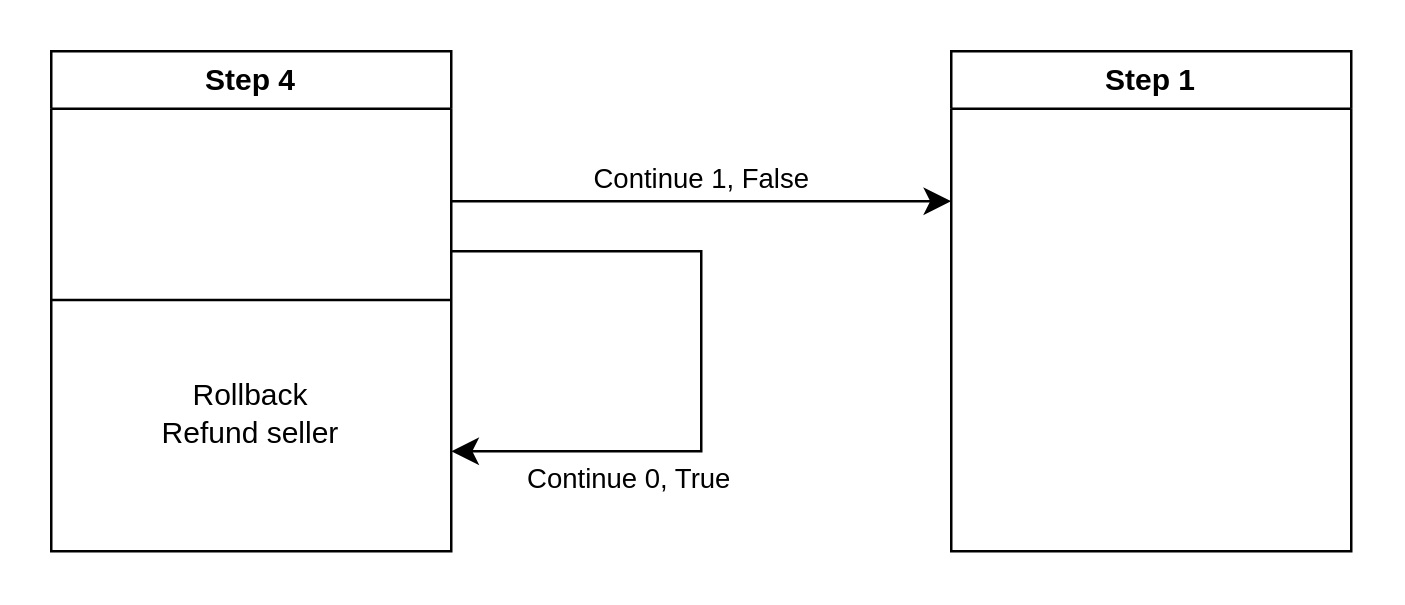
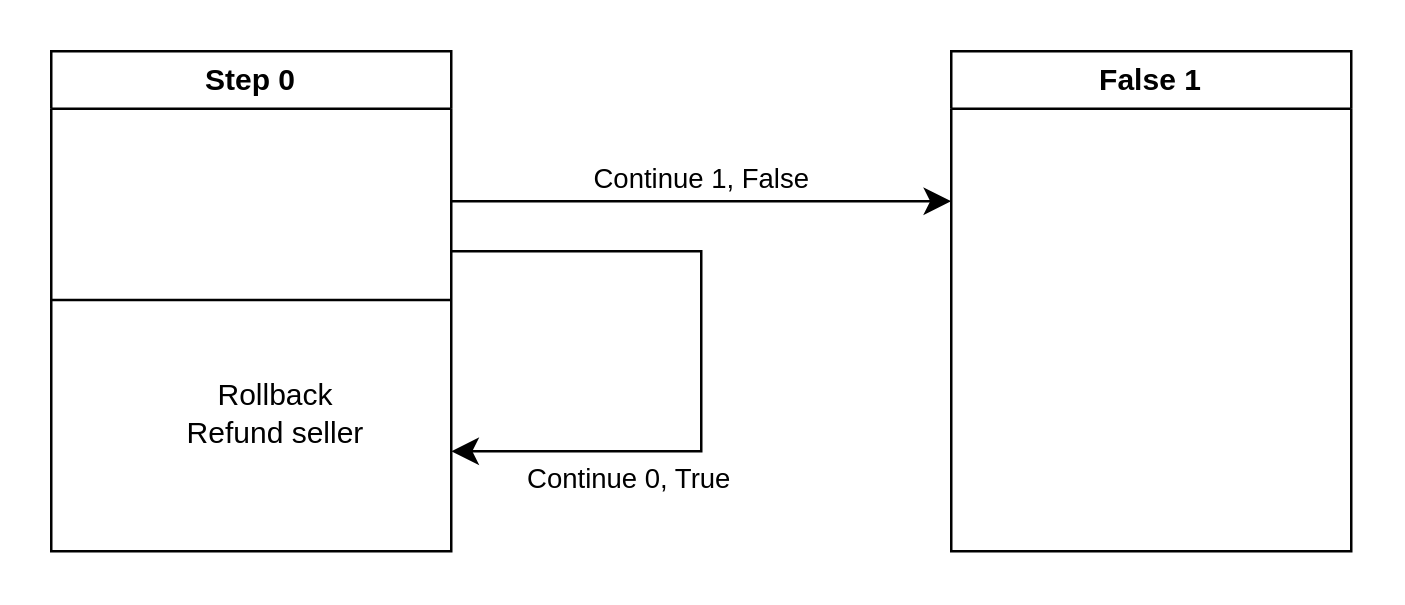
node "Step 4": label "Step 4" -> "Step 0"
node "Step 1": label "Step 1" -> "False 1"
node "Rollback Refund seller": moved (251, 414) -> (276, 414)
